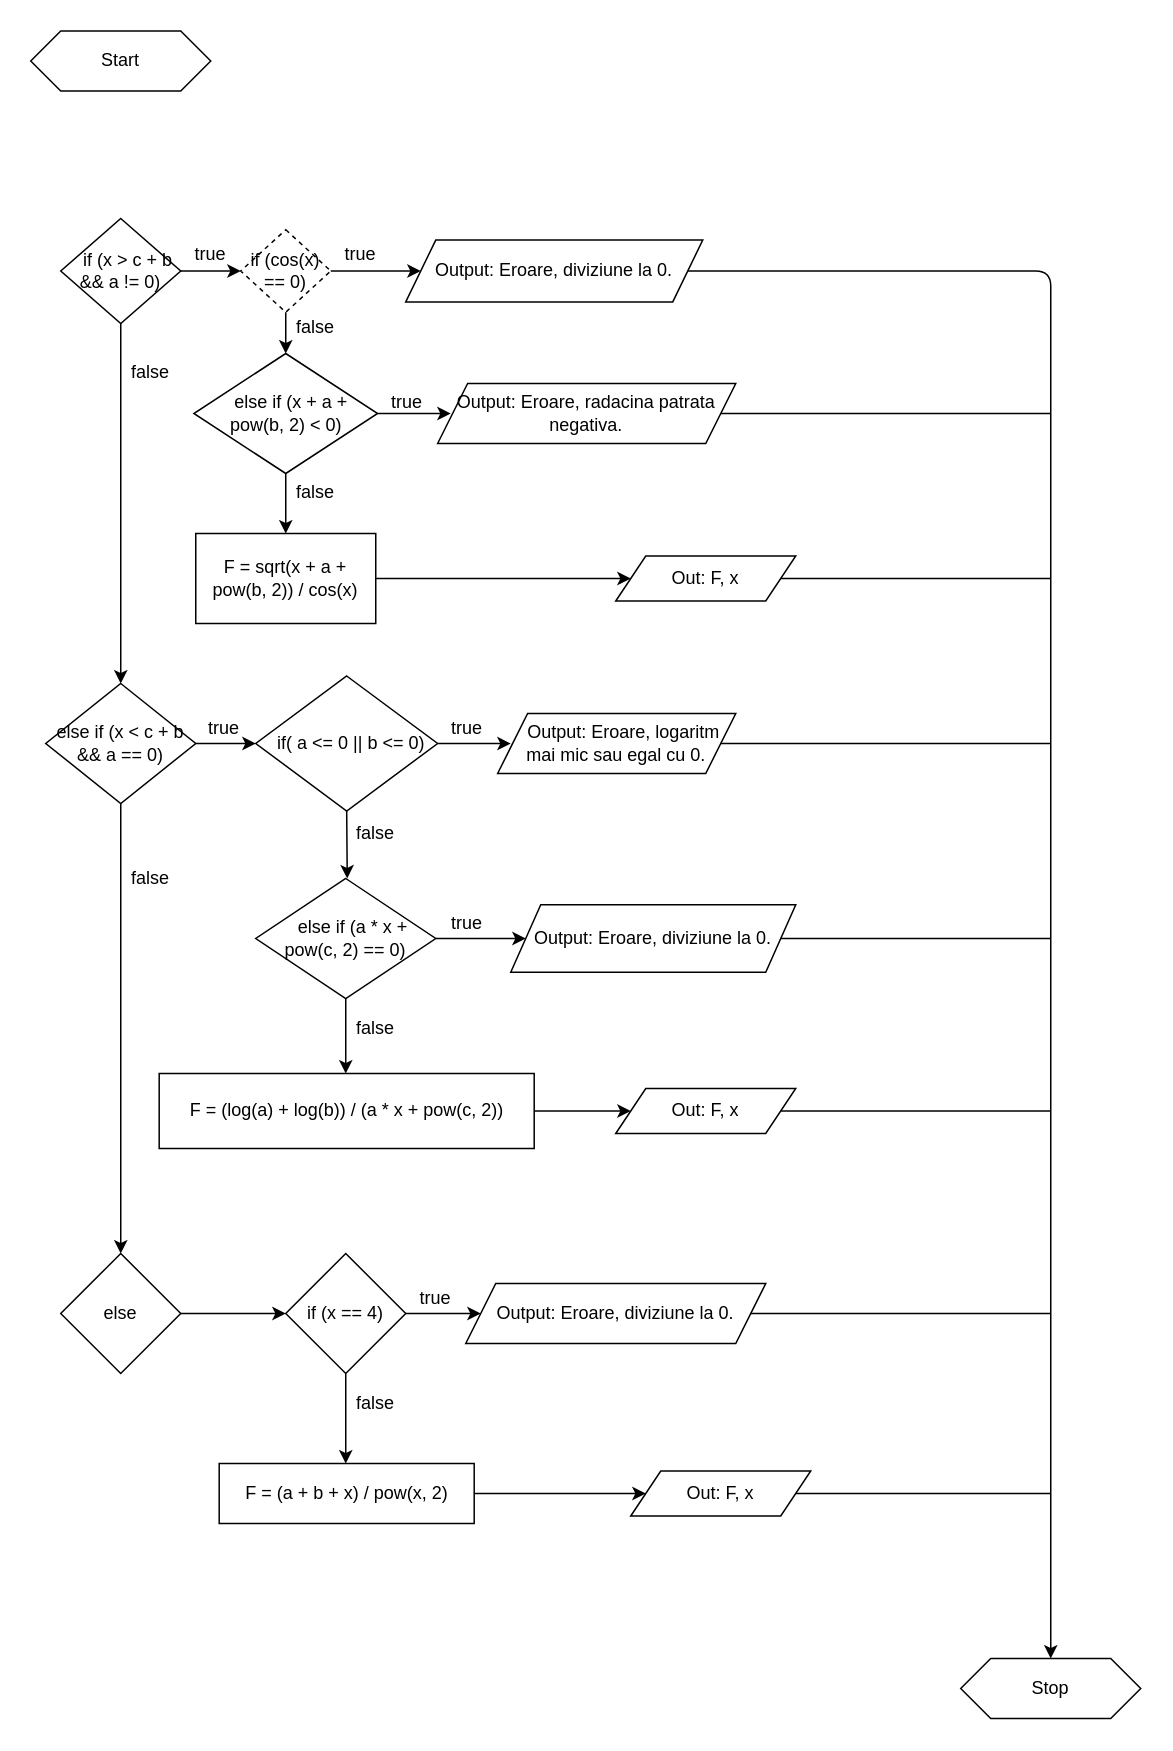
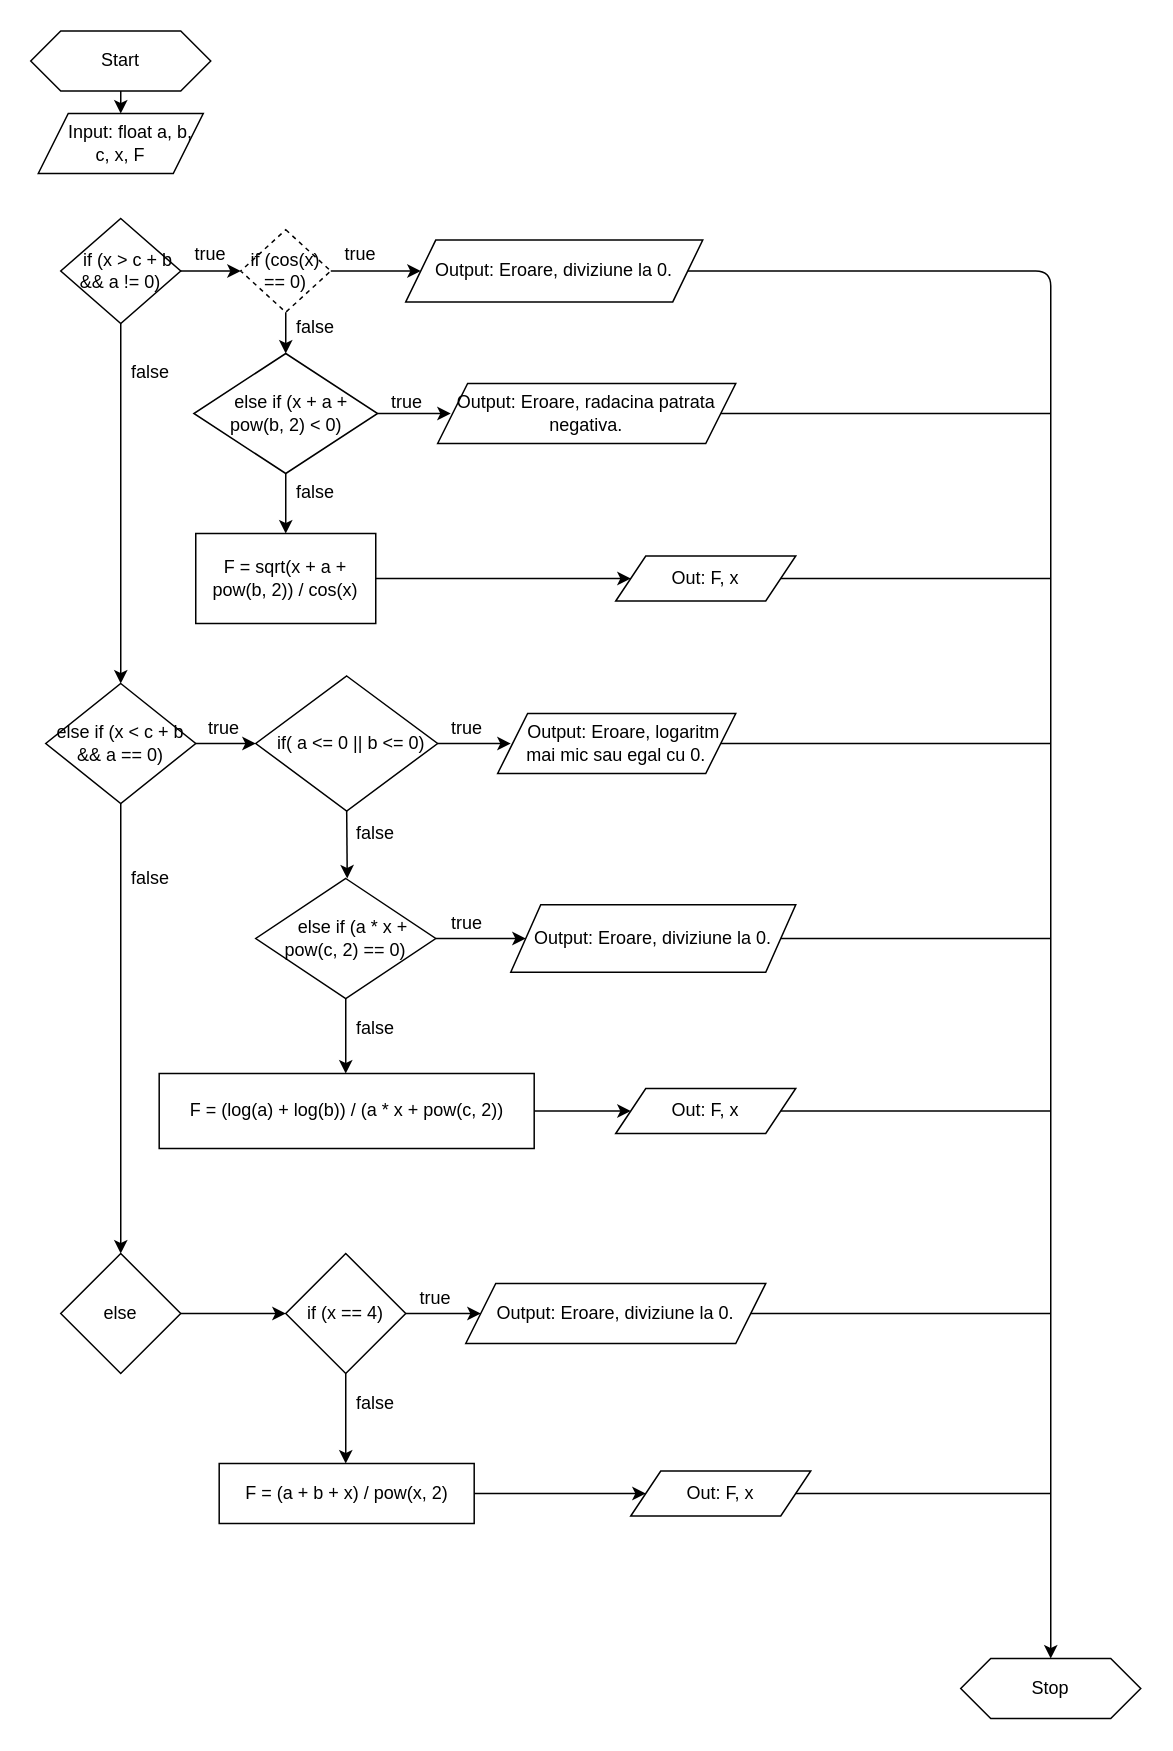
edge "Start" -> "Input: float a, b, c, x, F": added
node "Input: float a, b, c, x, F": added
